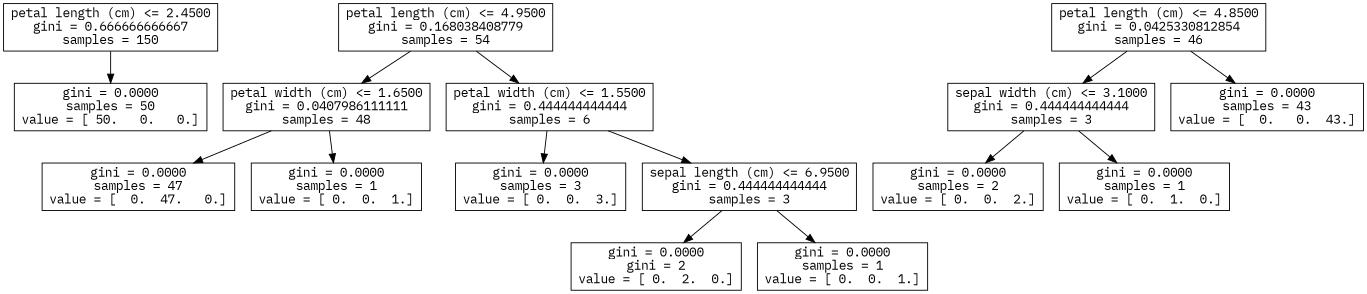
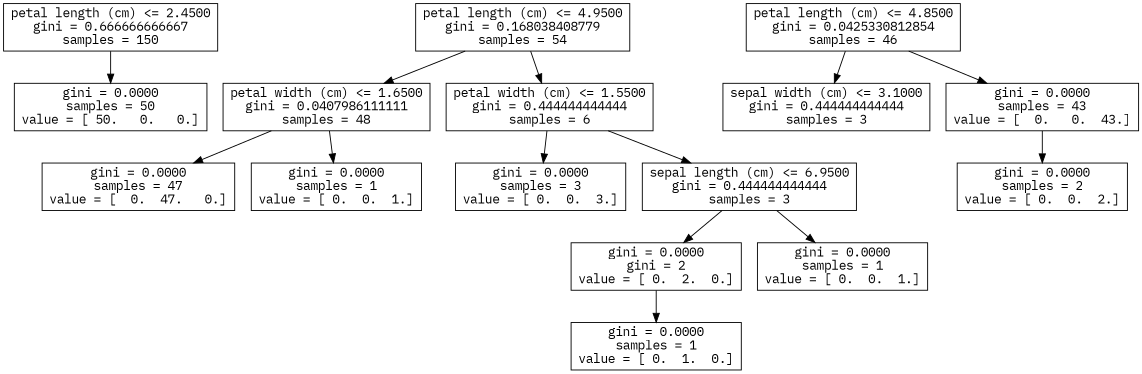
edge "sepal width (cm) <= 3.1000 gini = 0.444444444444 samples = 3" -> "gini = 0.0000 samples = 2 value = [ 0.  0.  2.]": now "gini = 0.0000 samples = 43 value = [  0.   0.  43.]" -> "gini = 0.0000 samples = 2 value = [ 0.  0.  2.]"
edge "sepal width (cm) <= 3.1000 gini = 0.444444444444 samples = 3" -> "gini = 0.0000 samples = 1 value = [ 0.  1.  0.]": now "gini = 0.0000 gini = 2 value = [ 0.  2.  0.]" -> "gini = 0.0000 samples = 1 value = [ 0.  1.  0.]"
